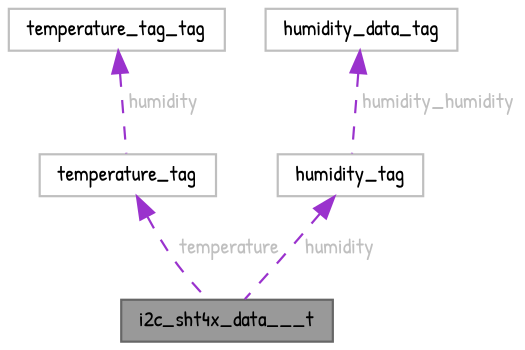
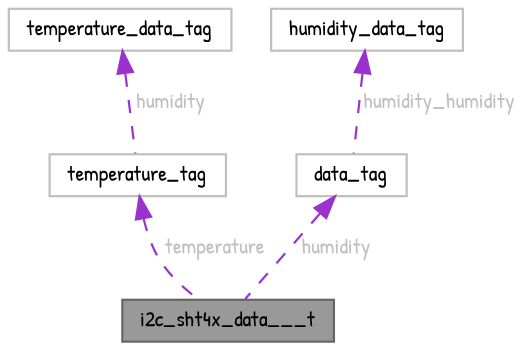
node "temperature_tag_tag": label "temperature_tag_tag" -> "temperature_data_tag"
node "humidity_tag": label "humidity_tag" -> "data_tag"
